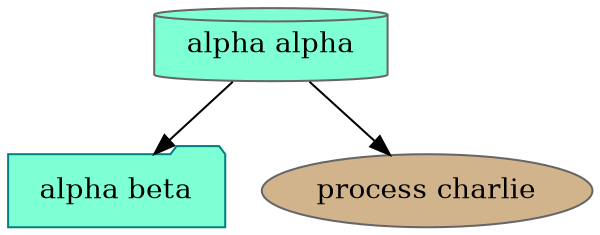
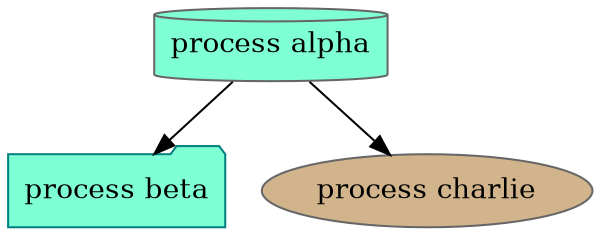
node "alpha alpha": label "alpha alpha" -> "process alpha"
node "alpha beta": label "alpha beta" -> "process beta"
